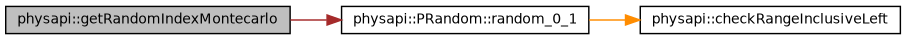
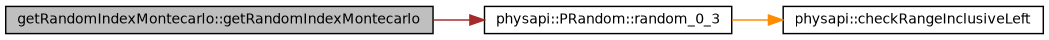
node "physapi::getRandomIndexMontecarlo": label "physapi::getRandomIndexMontecarlo" -> "getRandomIndexMontecarlo::getRandomIndexMontecarlo"
node "physapi::PRandom::random_0_1": label "physapi::PRandom::random_0_1" -> "physapi::PRandom::random_0_3"
